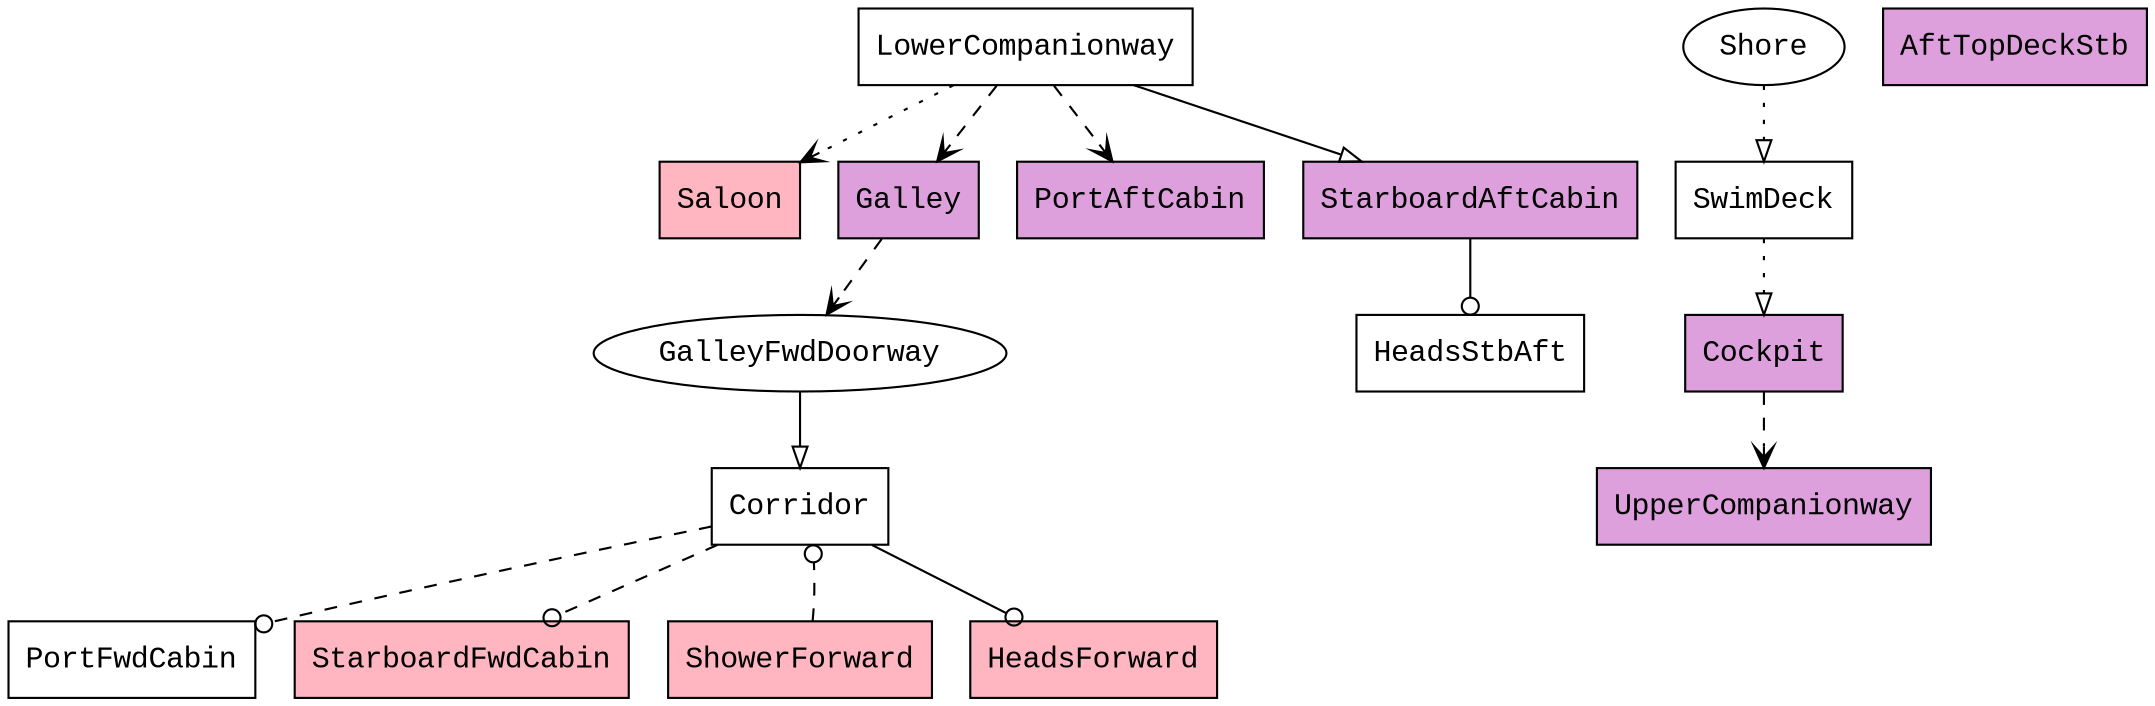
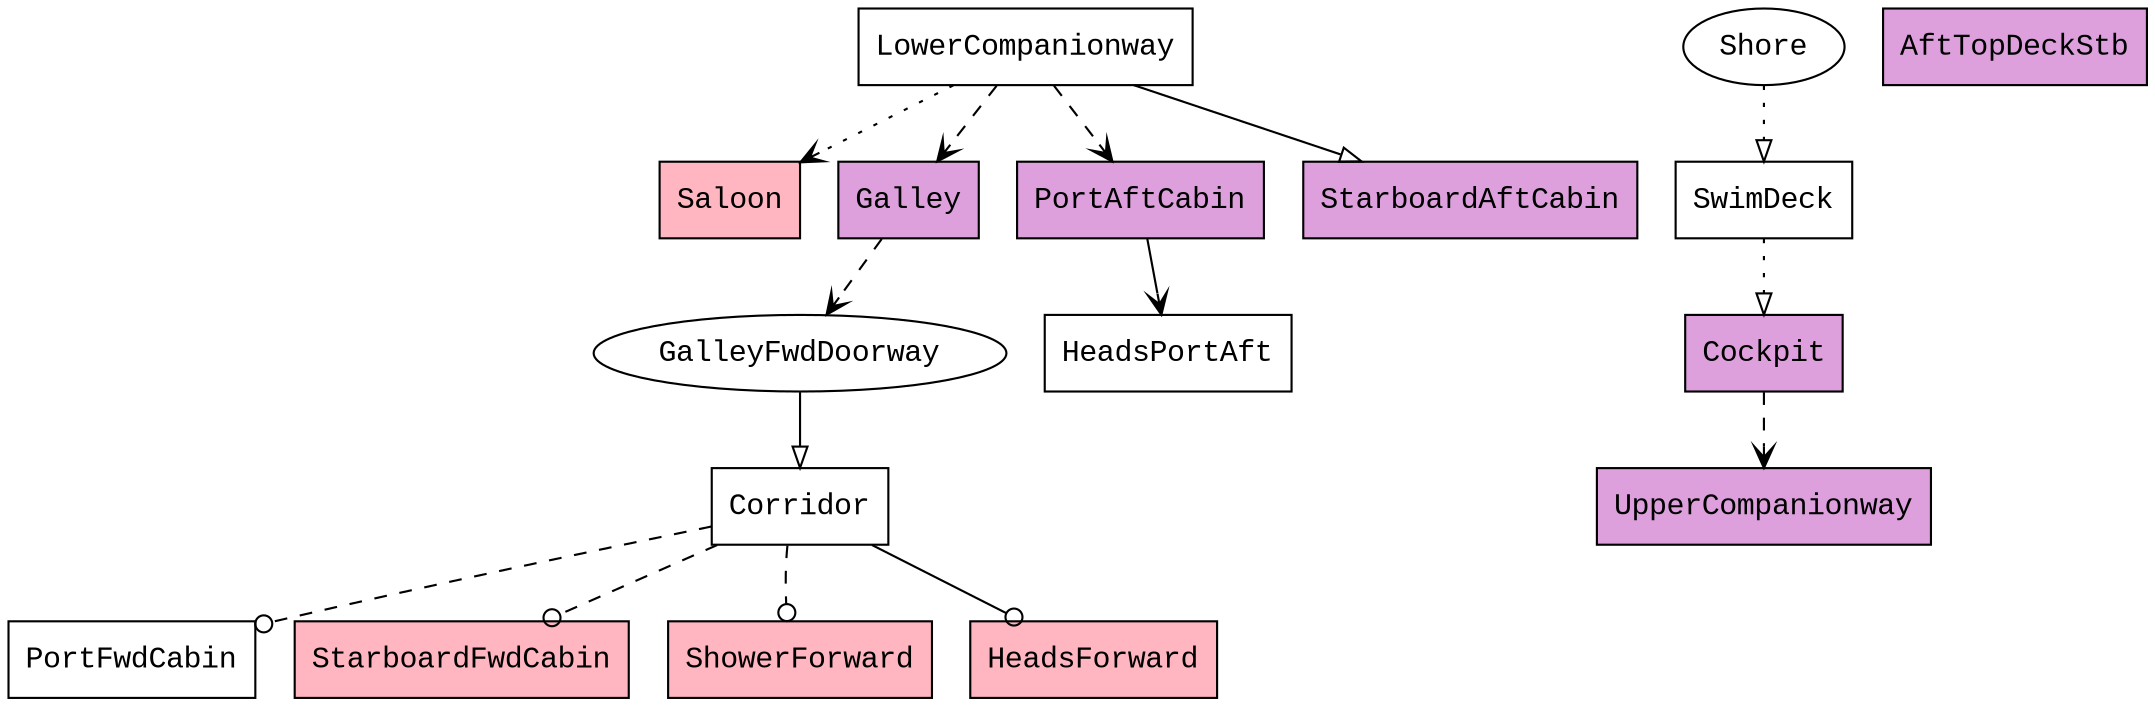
node "HeadsPortAft": added
node "HeadsStbAft": removed
edge "ShowerForward" -> "Corridor": reversed
